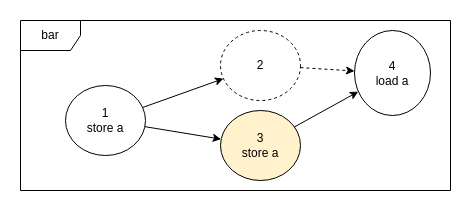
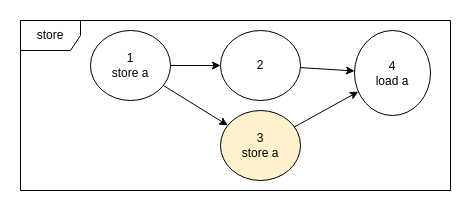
node "bar": label "bar" -> "store"
node "2": style dashed -> solid
edge "2" -> "4 load a": style dashed -> solid
node "1 store a": moved (106, 121) -> (131, 66)
